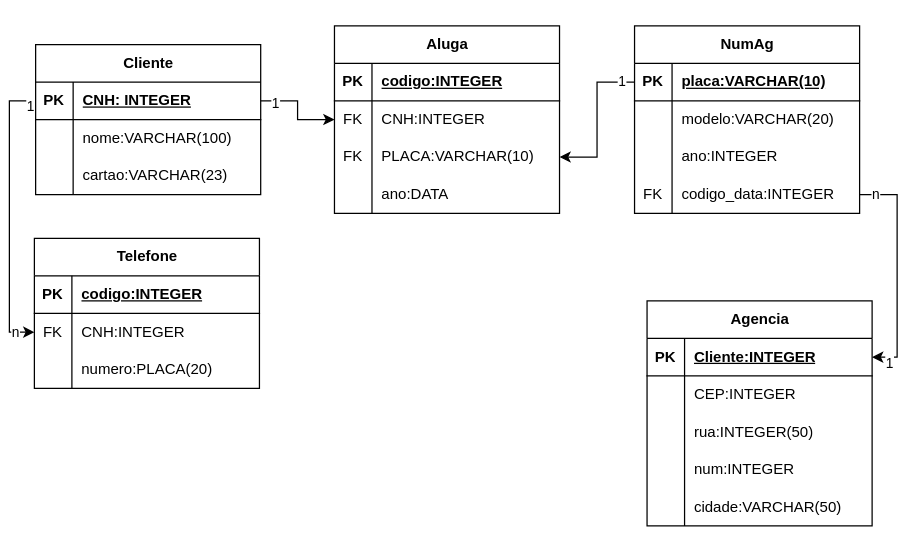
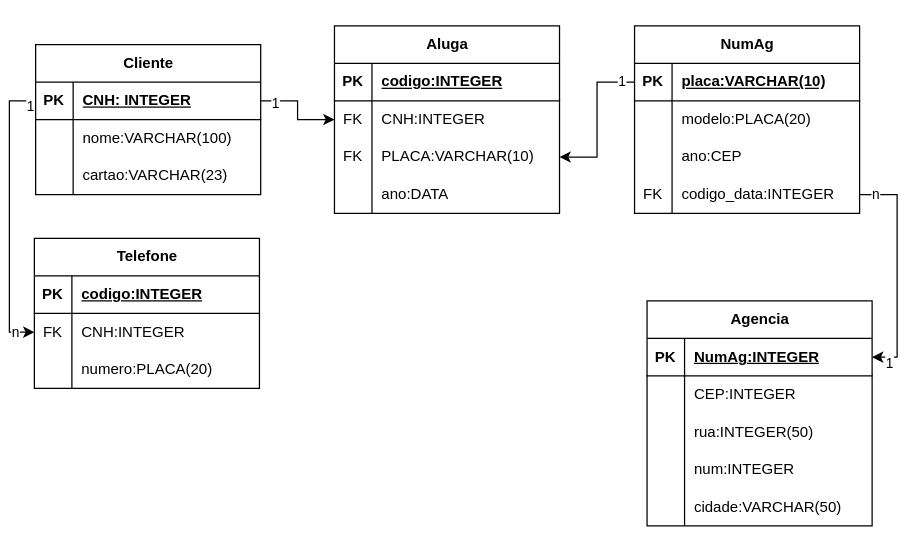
node "modelo:VARCHAR(20)": label "modelo:VARCHAR(20)" -> "modelo:PLACA(20)"
node "ano:INTEGER": label "ano:INTEGER" -> "ano:CEP"
node "Cliente:INTEGER": label "Cliente:INTEGER" -> "NumAg:INTEGER"
